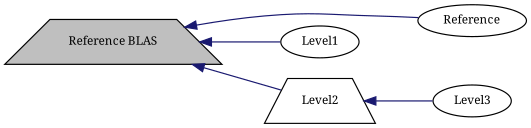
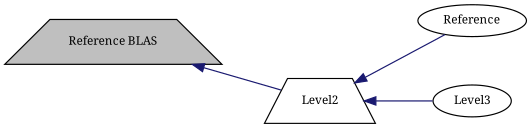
edge "Reference" -> "Reference BLAS": now "Reference" -> "Level2"
node "Level1": removed
